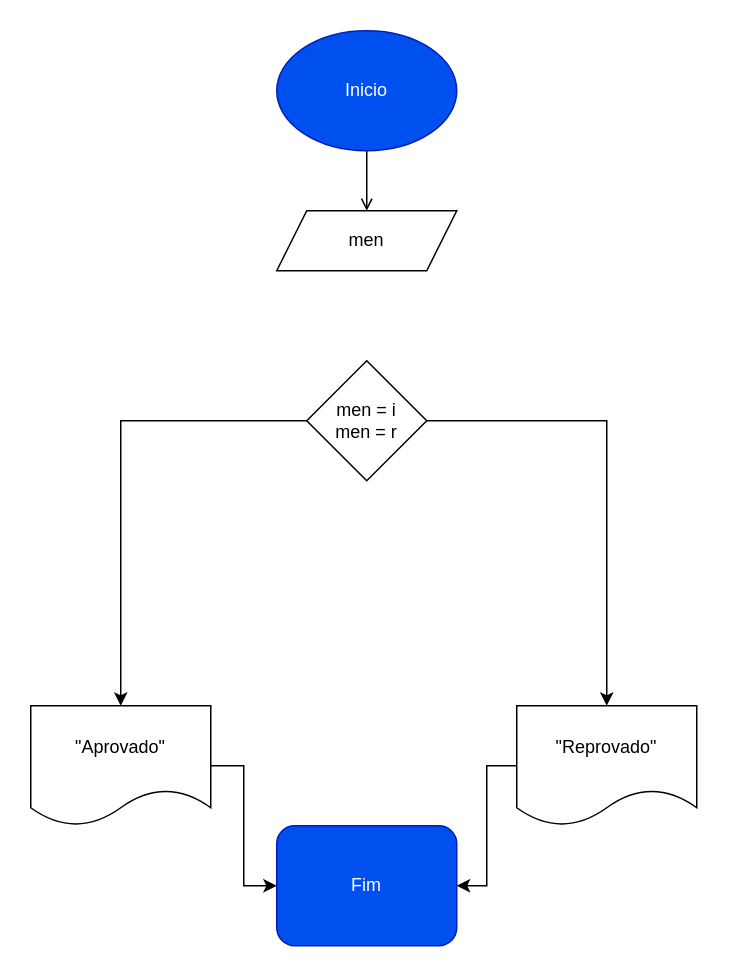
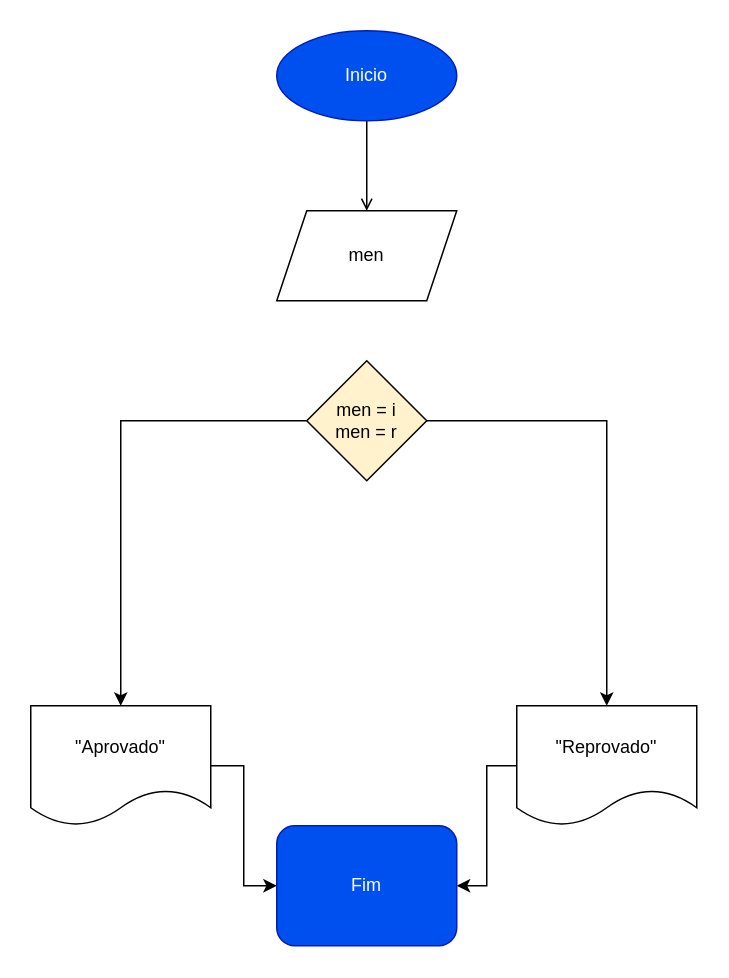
node "Inicio": size 180x120 -> 180x90
node "men": size 180x60 -> 180x90
node "men = i men = r": fillcolor #ffffff -> #fff2cc
